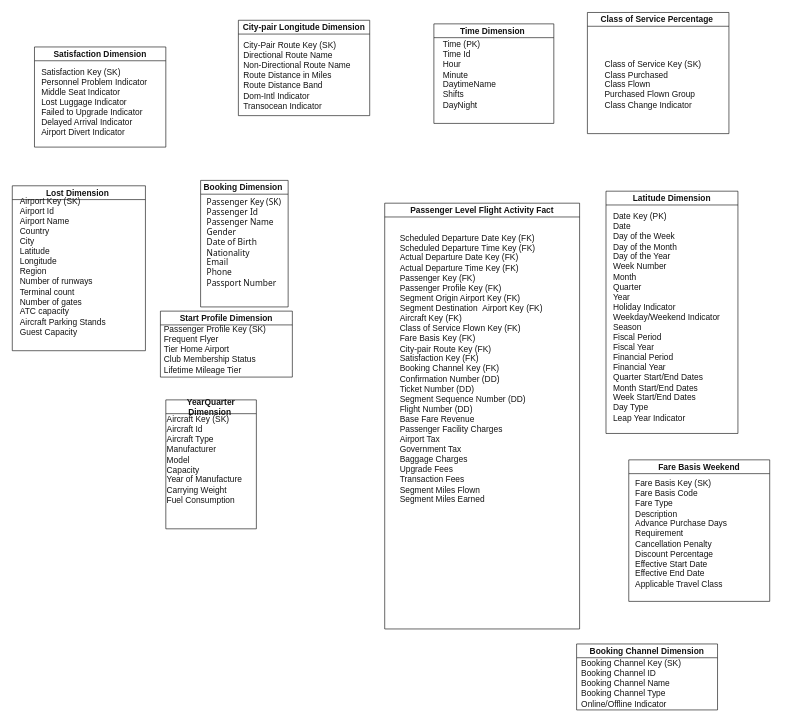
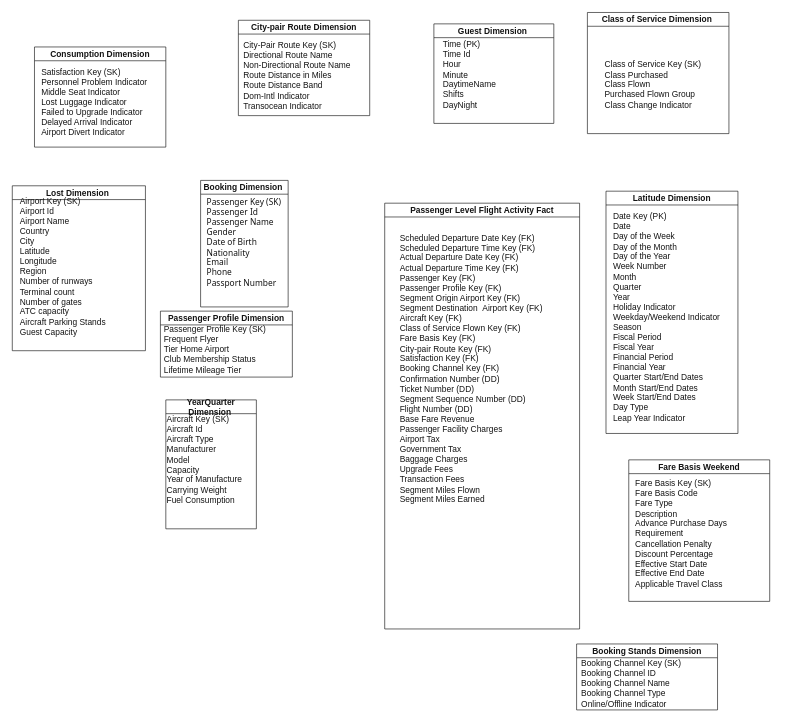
node "Class of Service Percentage": label "Class of Service Percentage" -> "Class of Service Dimension"
node "City-pair Longitude Dimension": label "City-pair Longitude Dimension" -> "City-pair Route Dimension"
node "Time Dimension": label "Time Dimension" -> "Guest Dimension"
node "Satisfaction Dimension": label "Satisfaction Dimension" -> "Consumption Dimension"
node "Start Profile Dimension": label "Start Profile Dimension" -> "Passenger Profile Dimension"
node "Booking Channel Dimension": label "Booking Channel Dimension" -> "Booking Stands Dimension"
